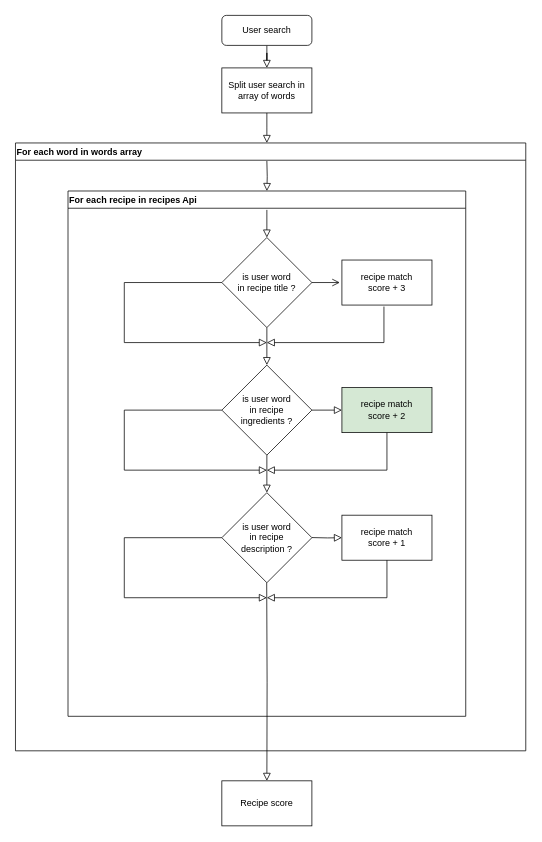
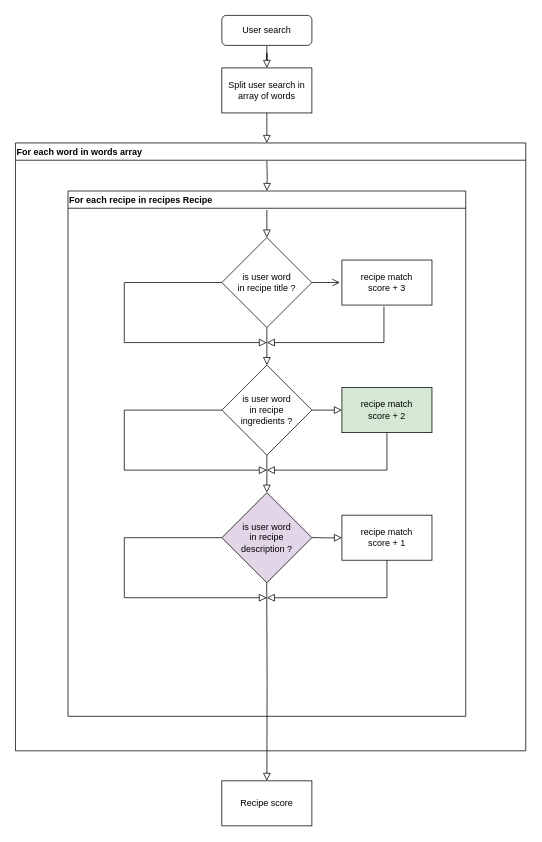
node "For each recipe in recipes Api": label "For each recipe in recipes Api" -> "For each recipe in recipes Recipe"
node "is user word in recipe description ?": fillcolor #ffffff -> #e1d5e7
